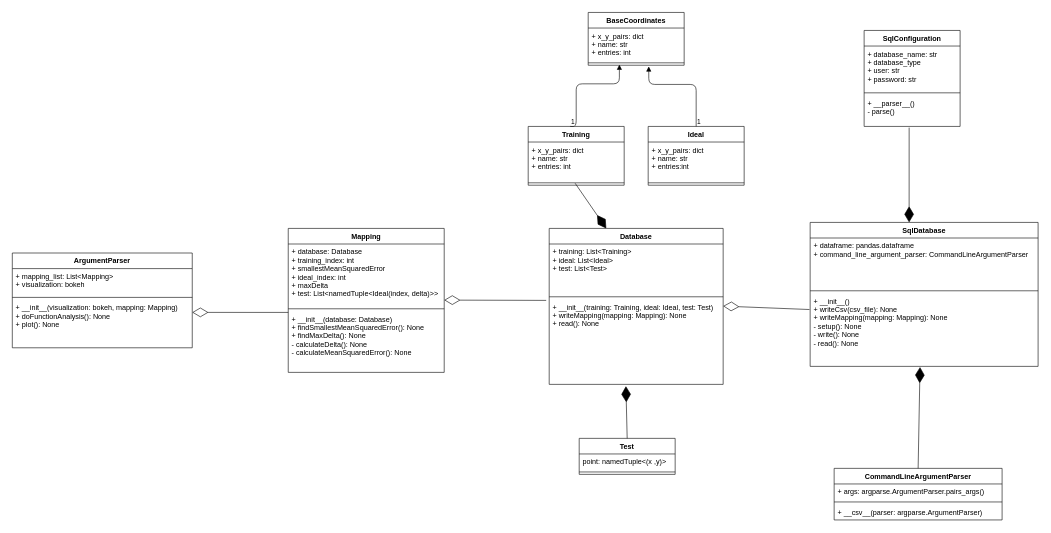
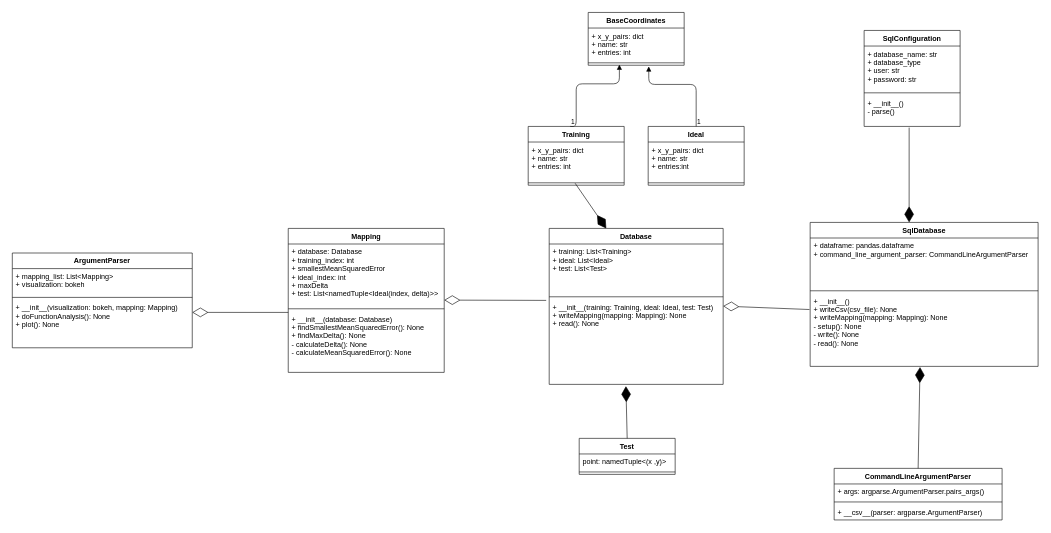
node "+ __parser__() - parse()": label "+ __parser__() - parse()" -> "+ __init__() - parse()"
